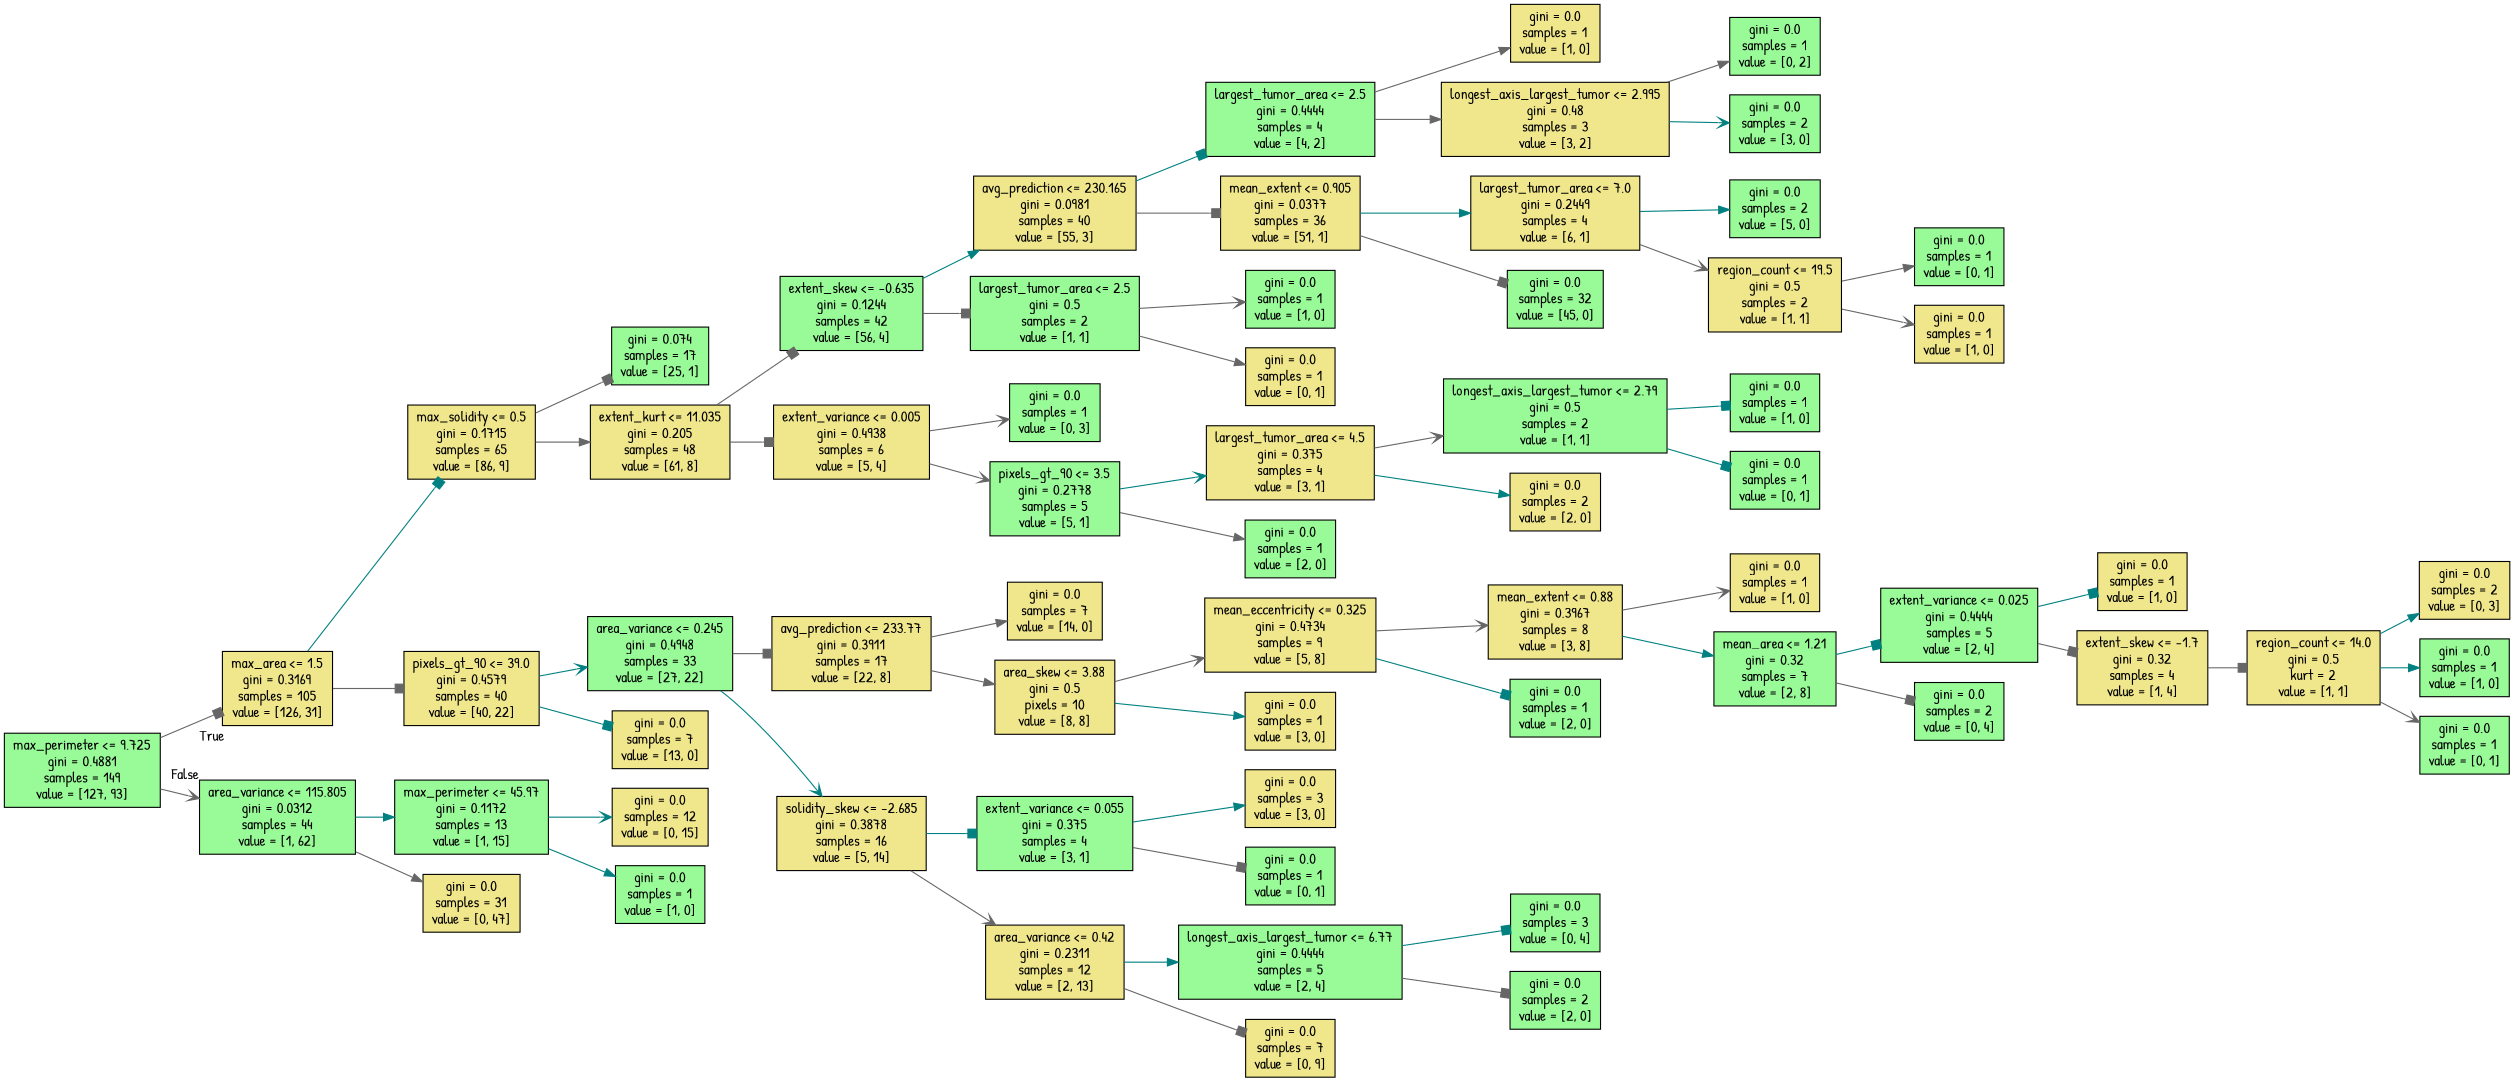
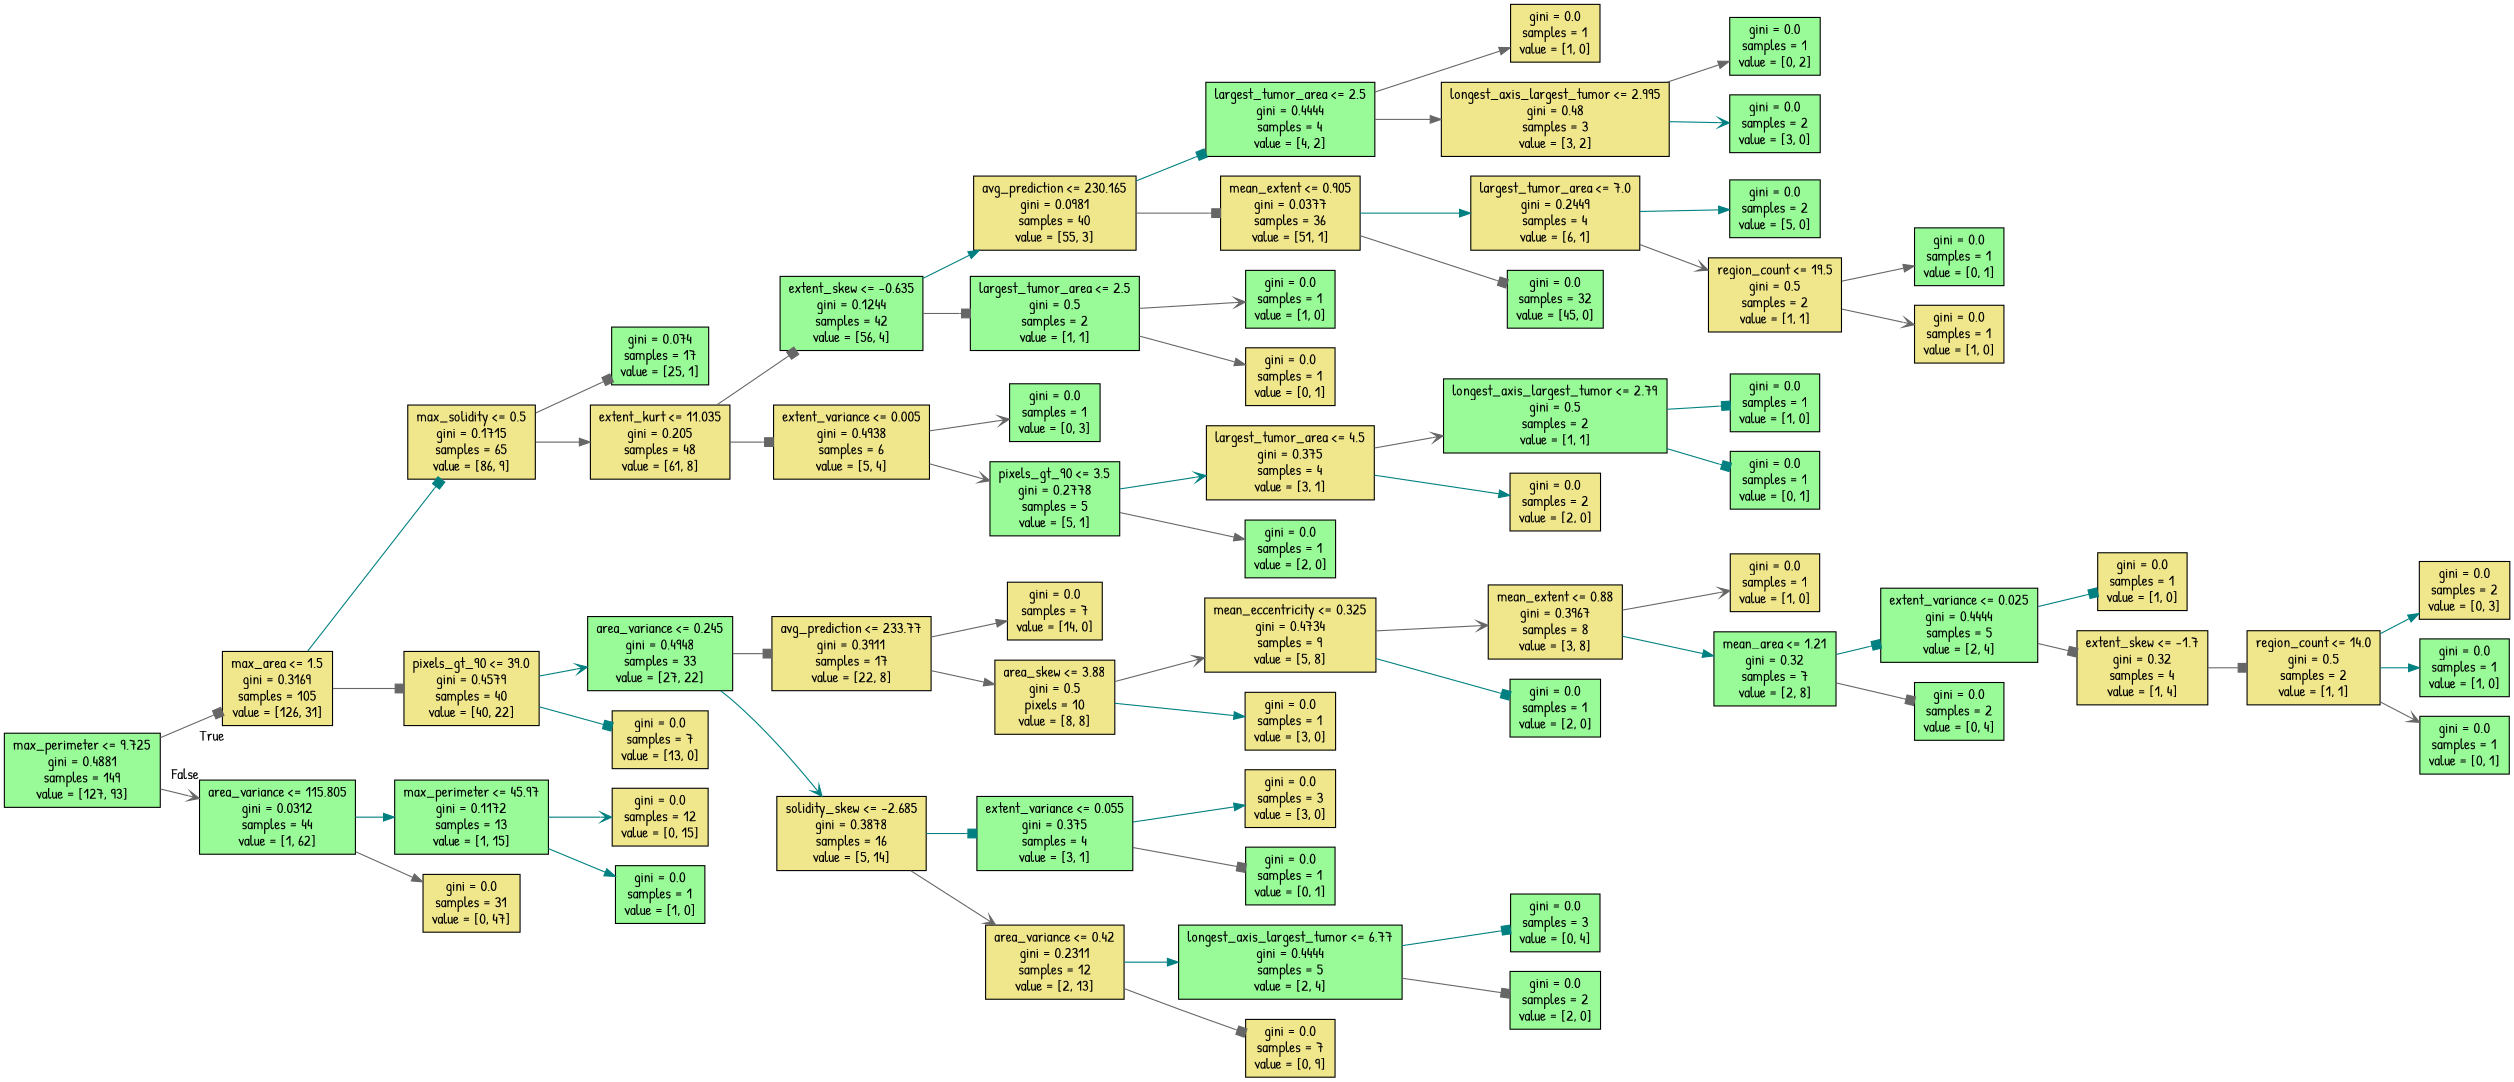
node "region_count <= 14.0 gini = 0.5 kurt = 2 value = [1, 1]": label "region_count <= 14.0 gini = 0.5 kurt = 2 value = [1, 1]" -> "region_count <= 14.0 gini = 0.5 samples = 2 value = [1, 1]"
